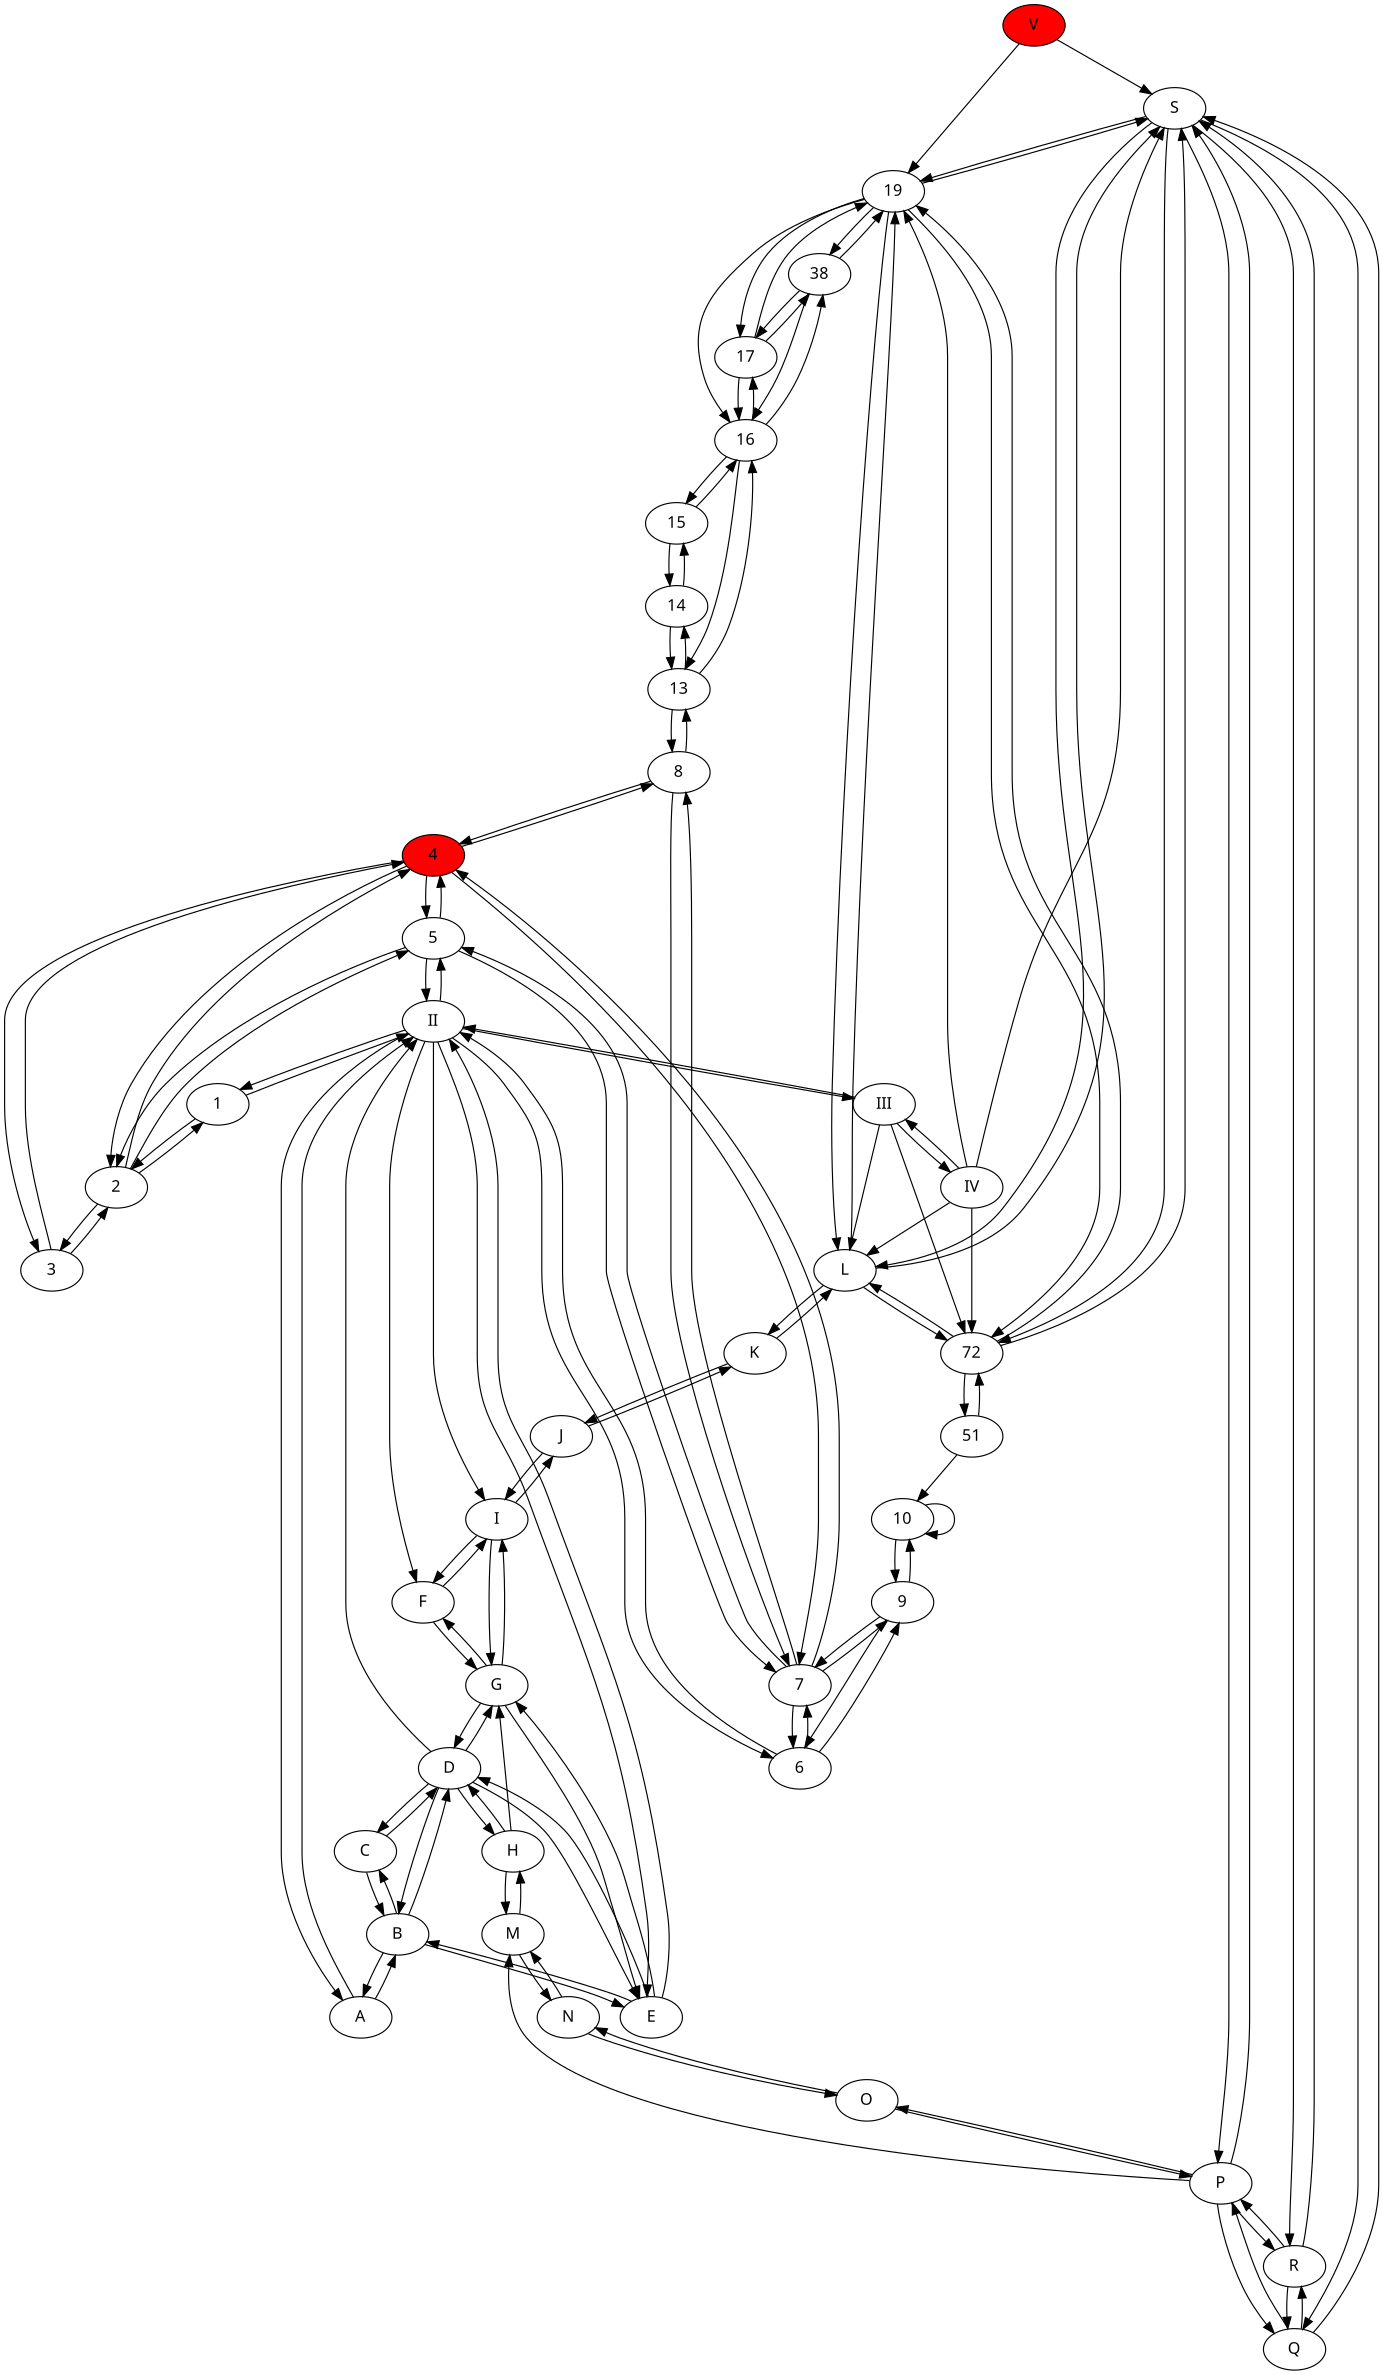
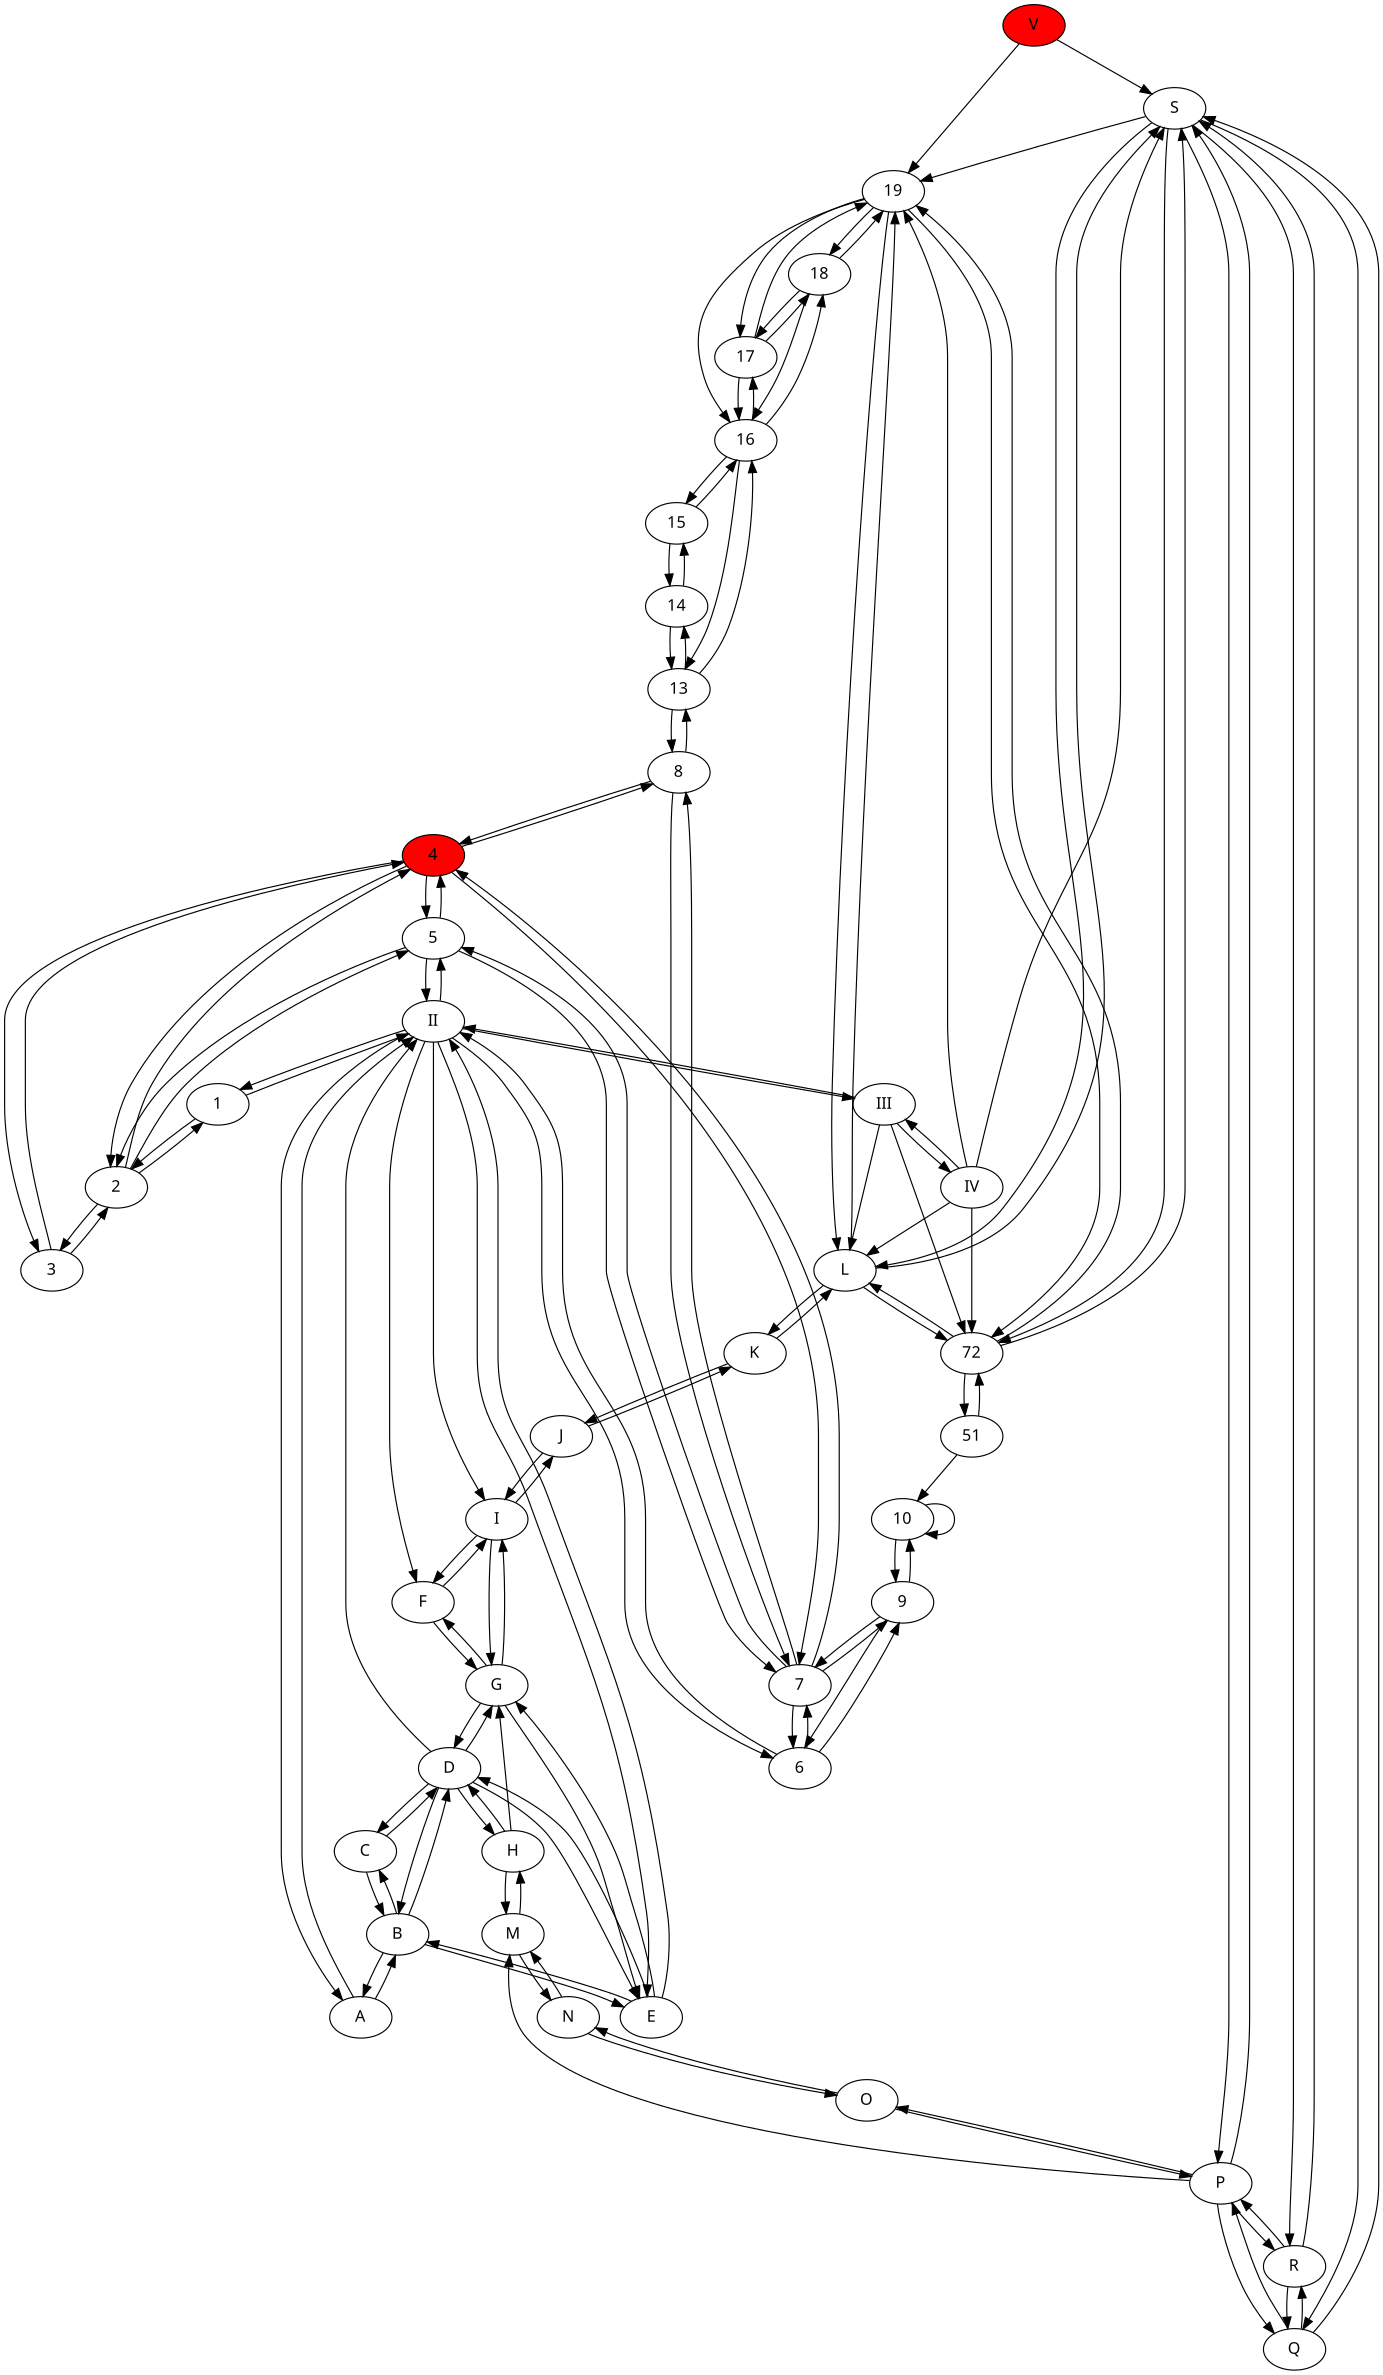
edge "19" -> "S": removed
node "38": label "38" -> "18"
